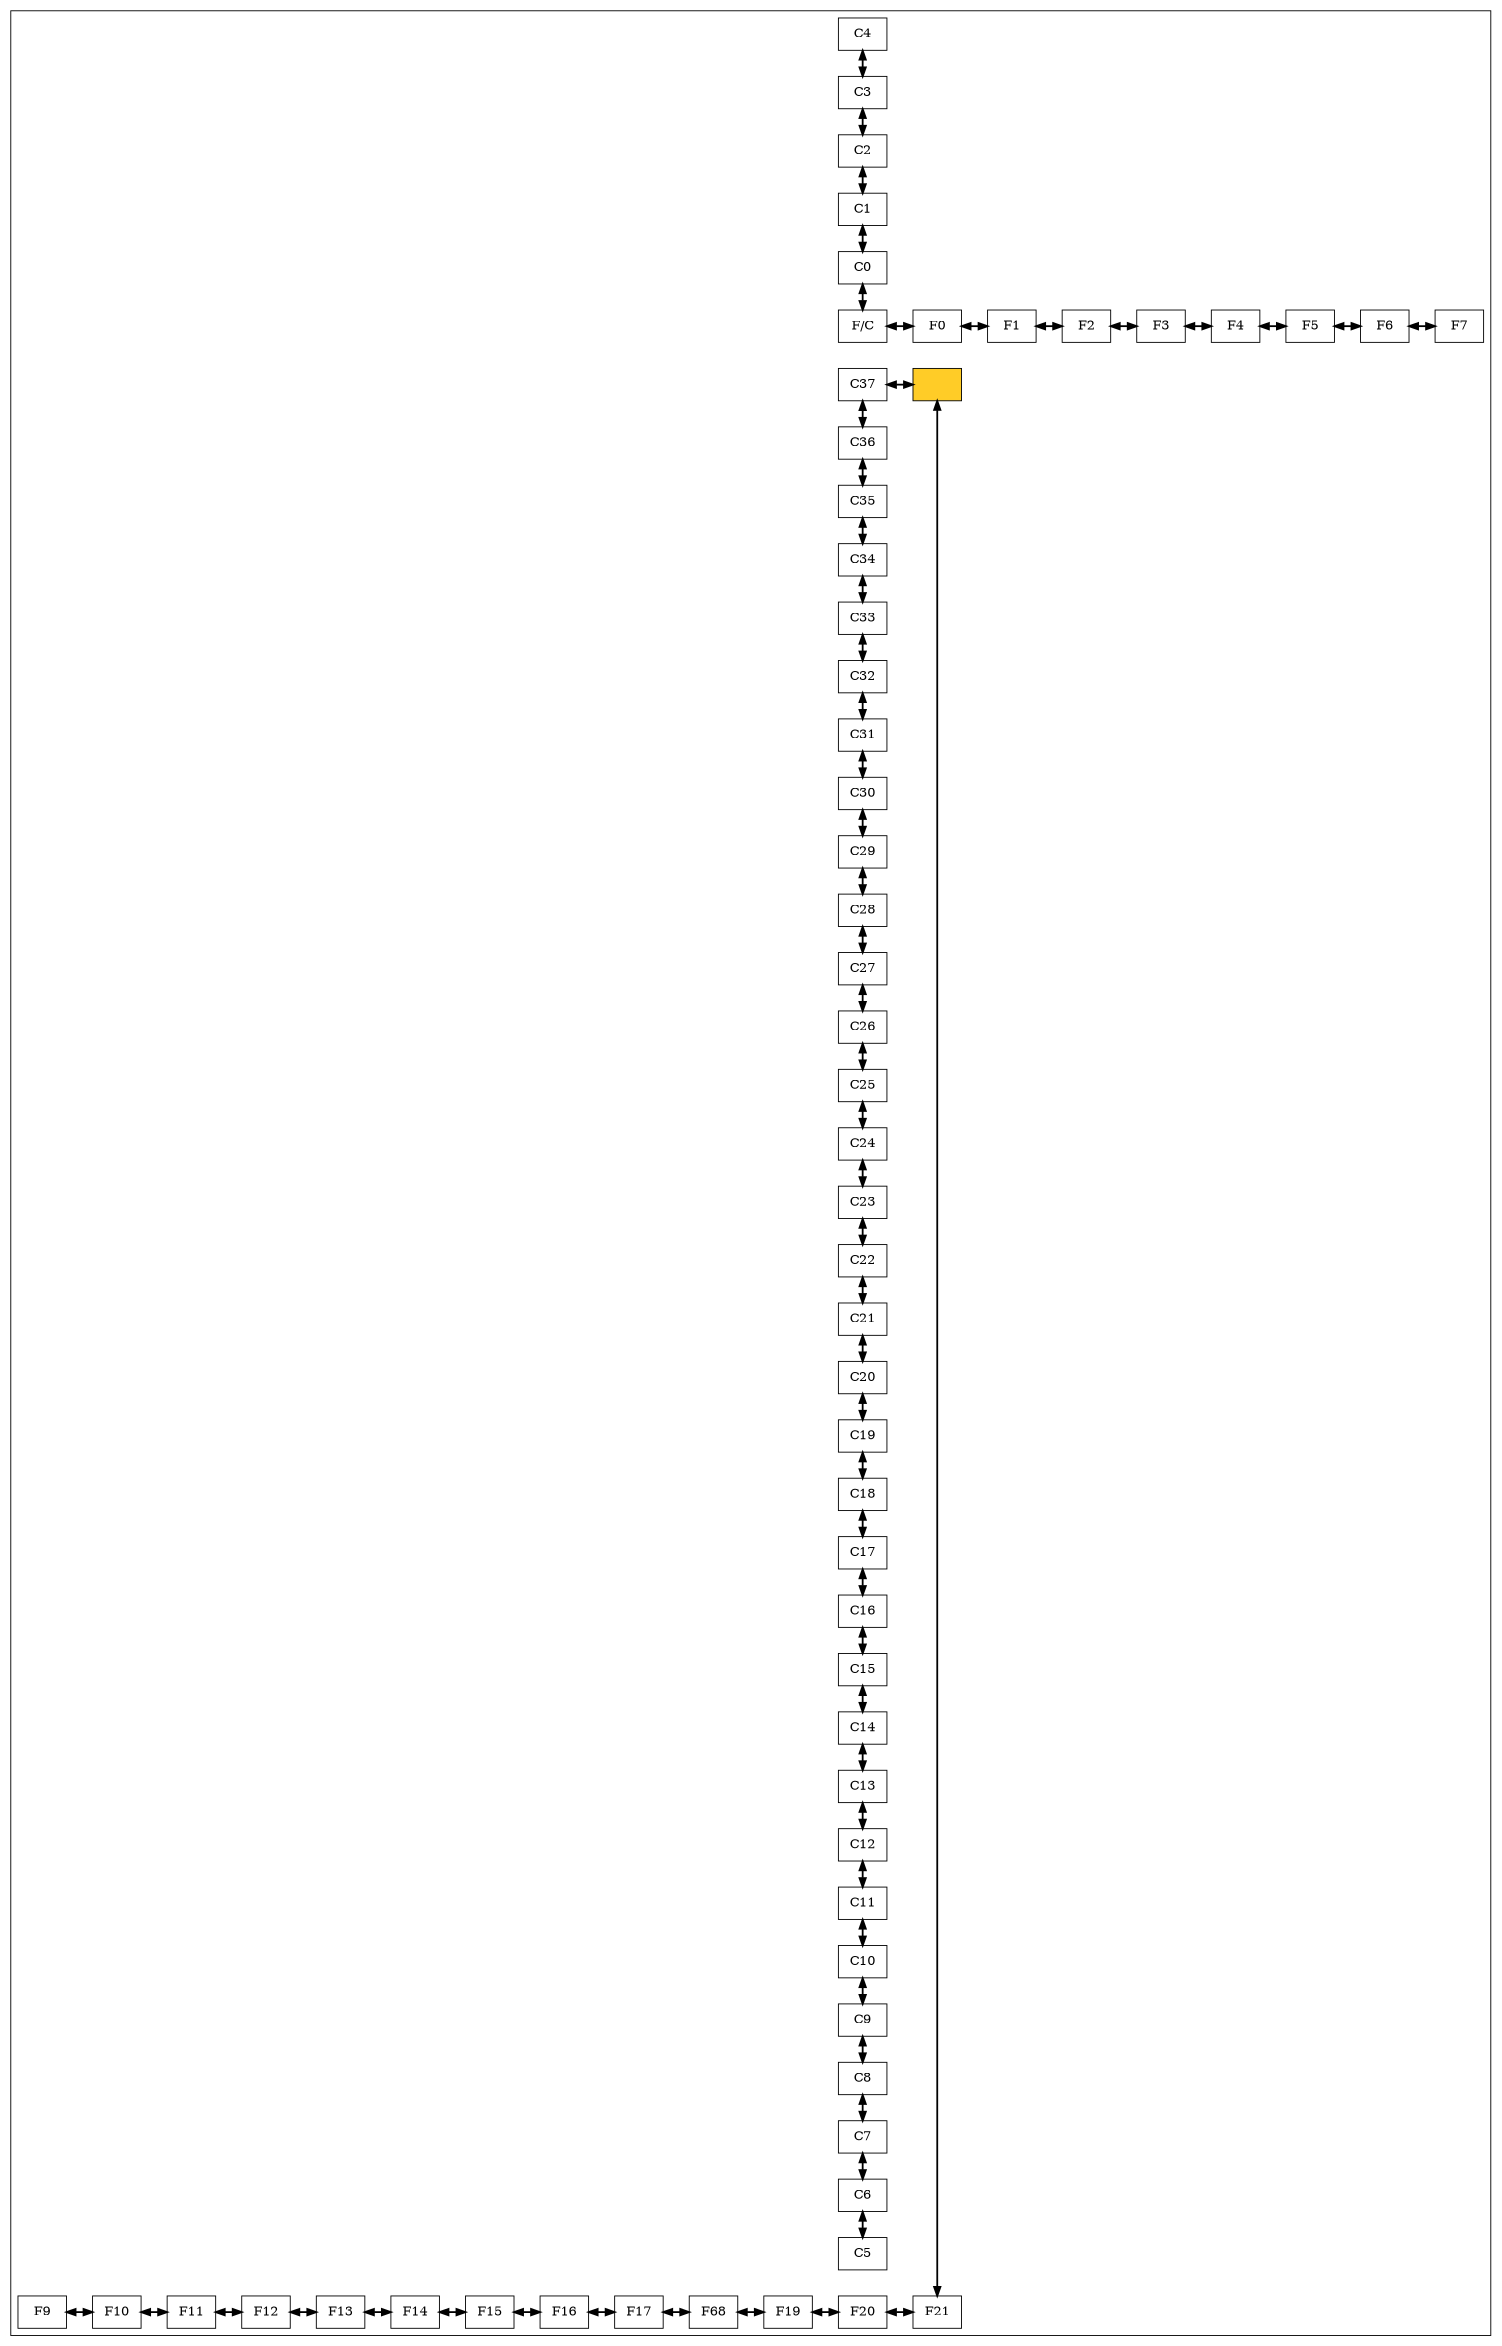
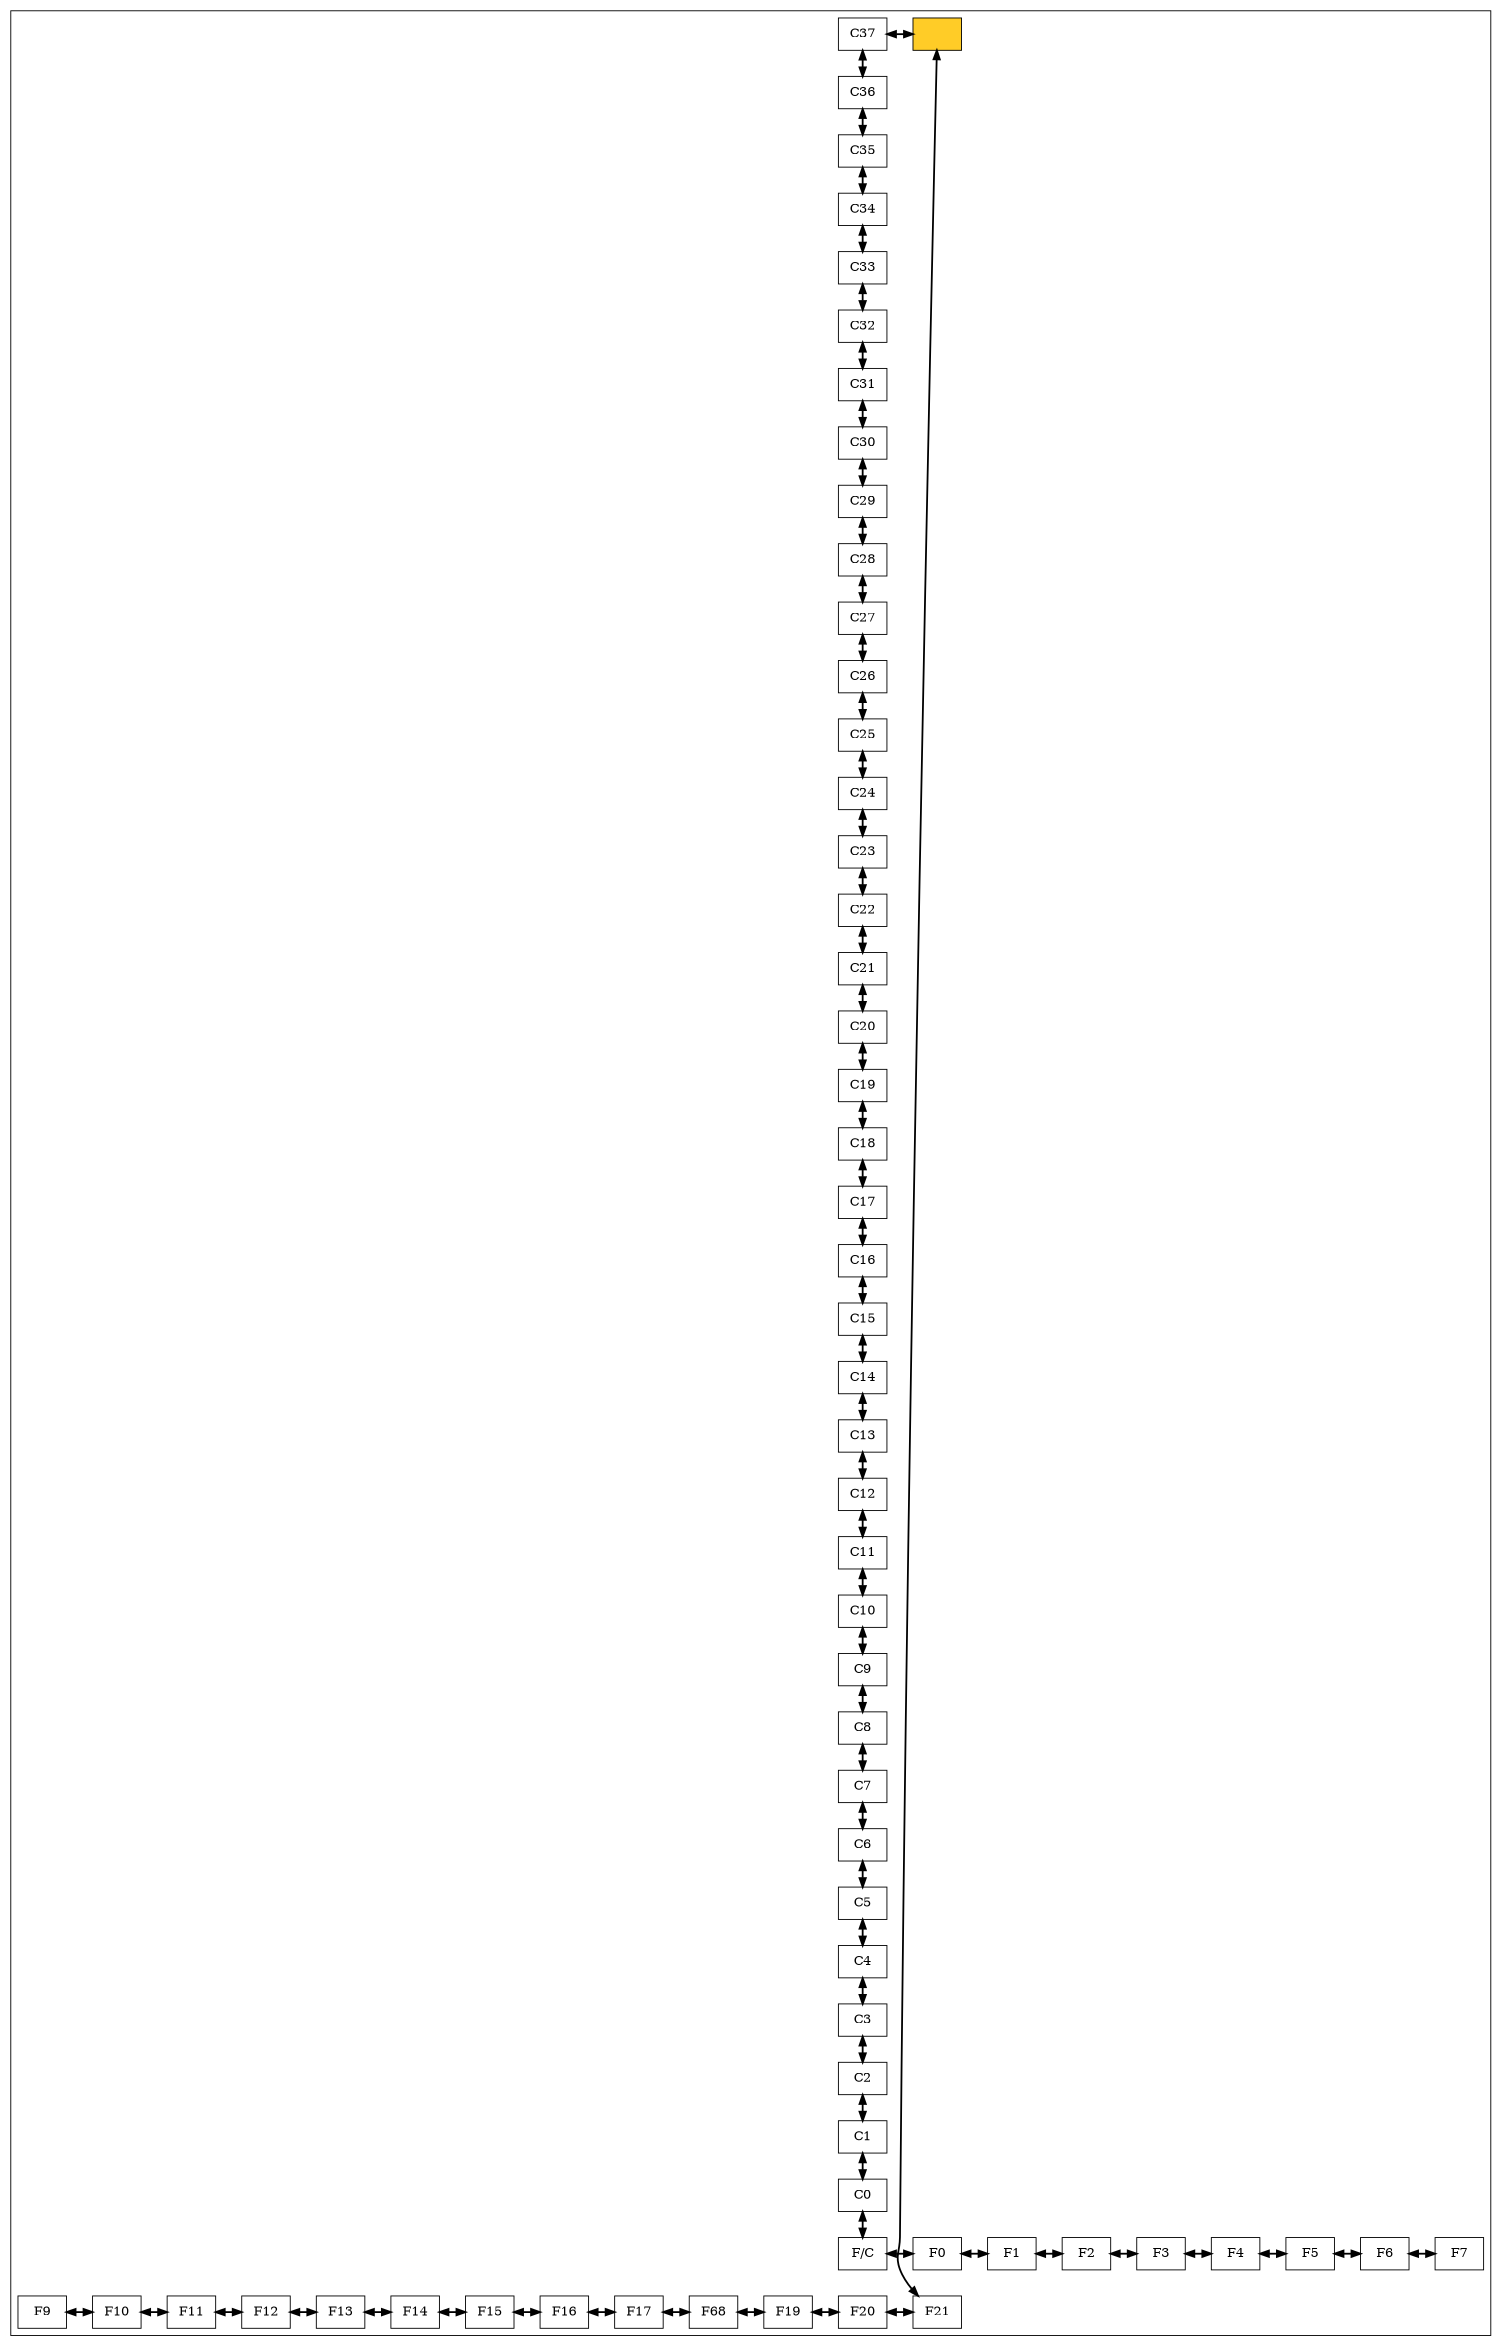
edge "C5" -- "C4": added
